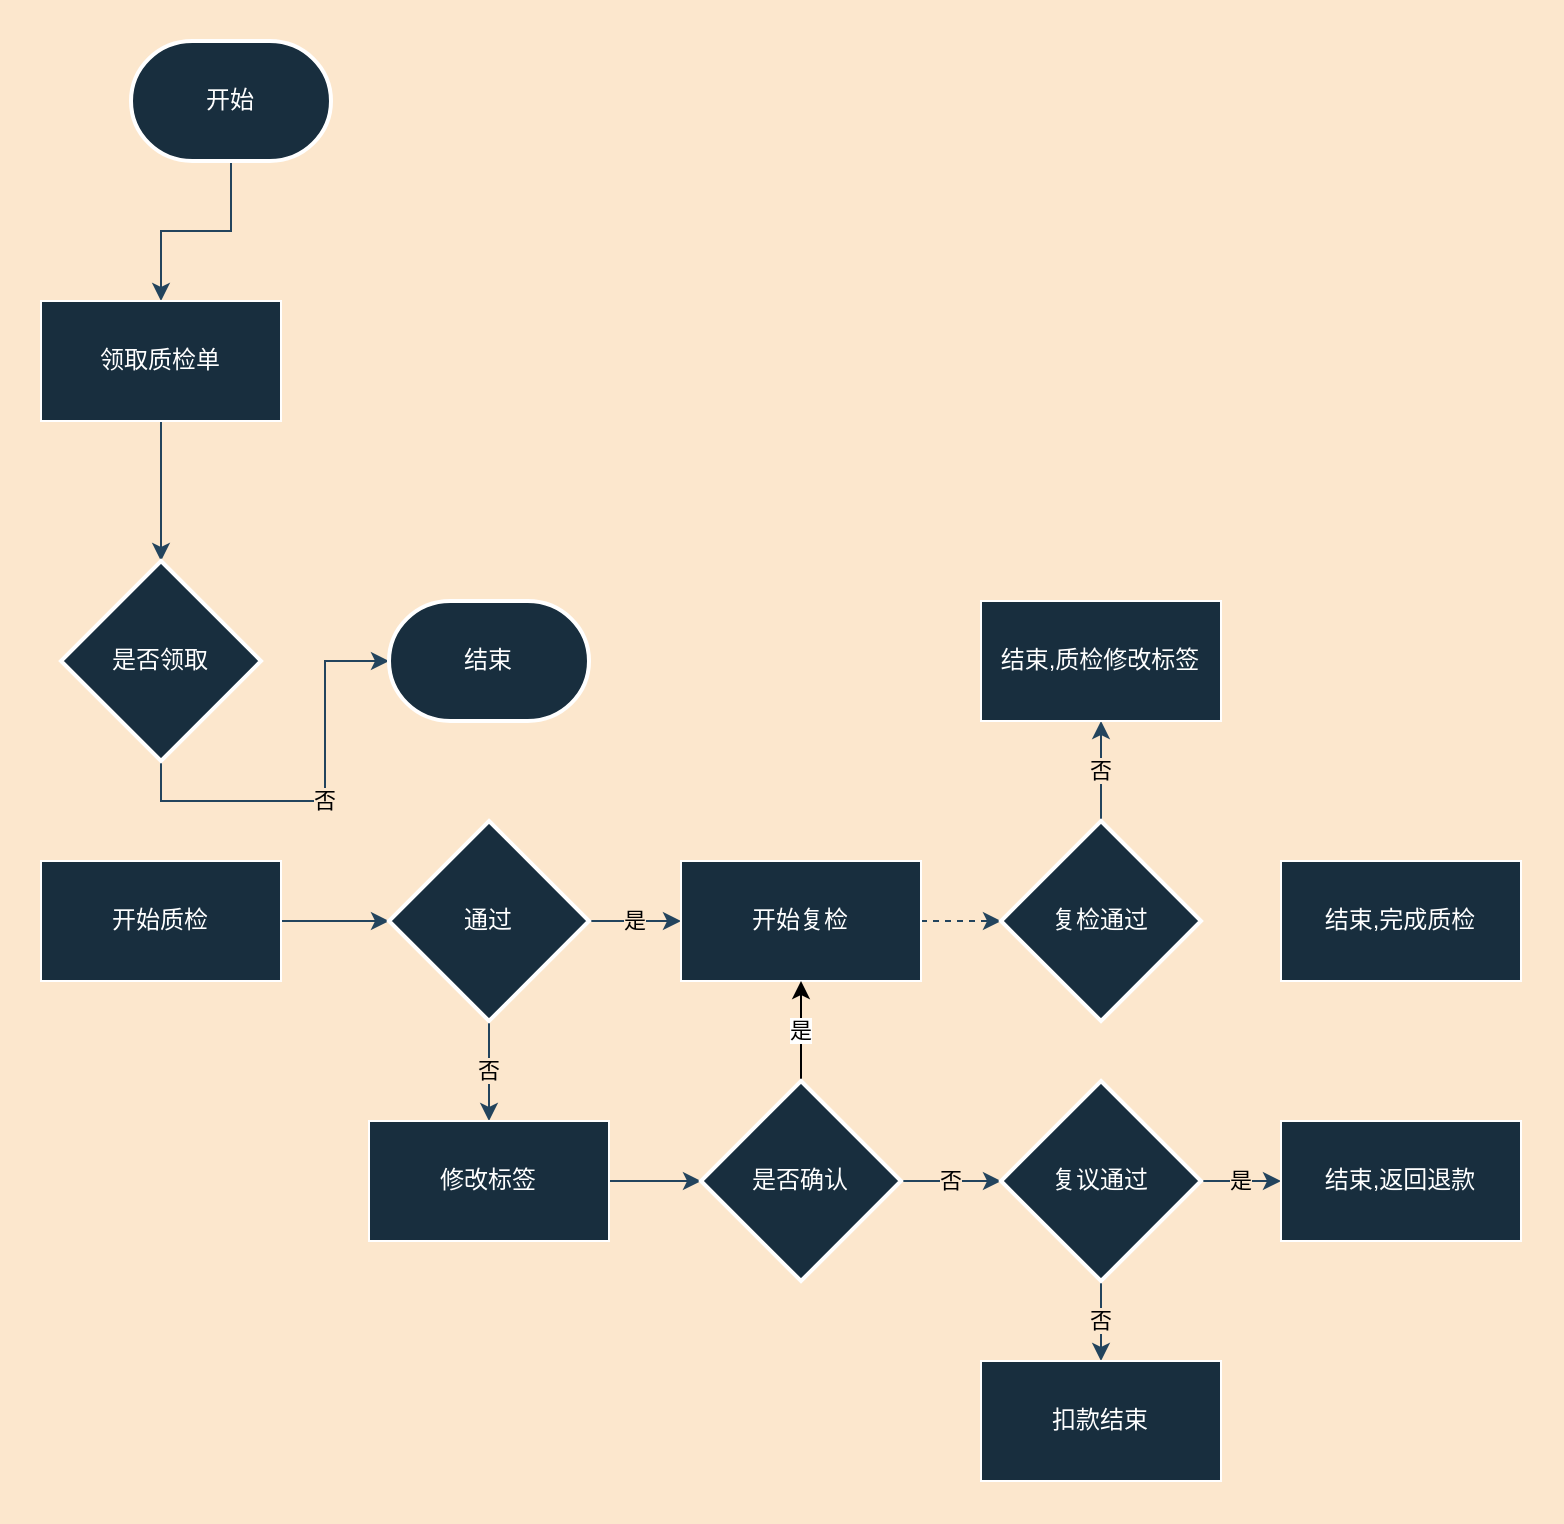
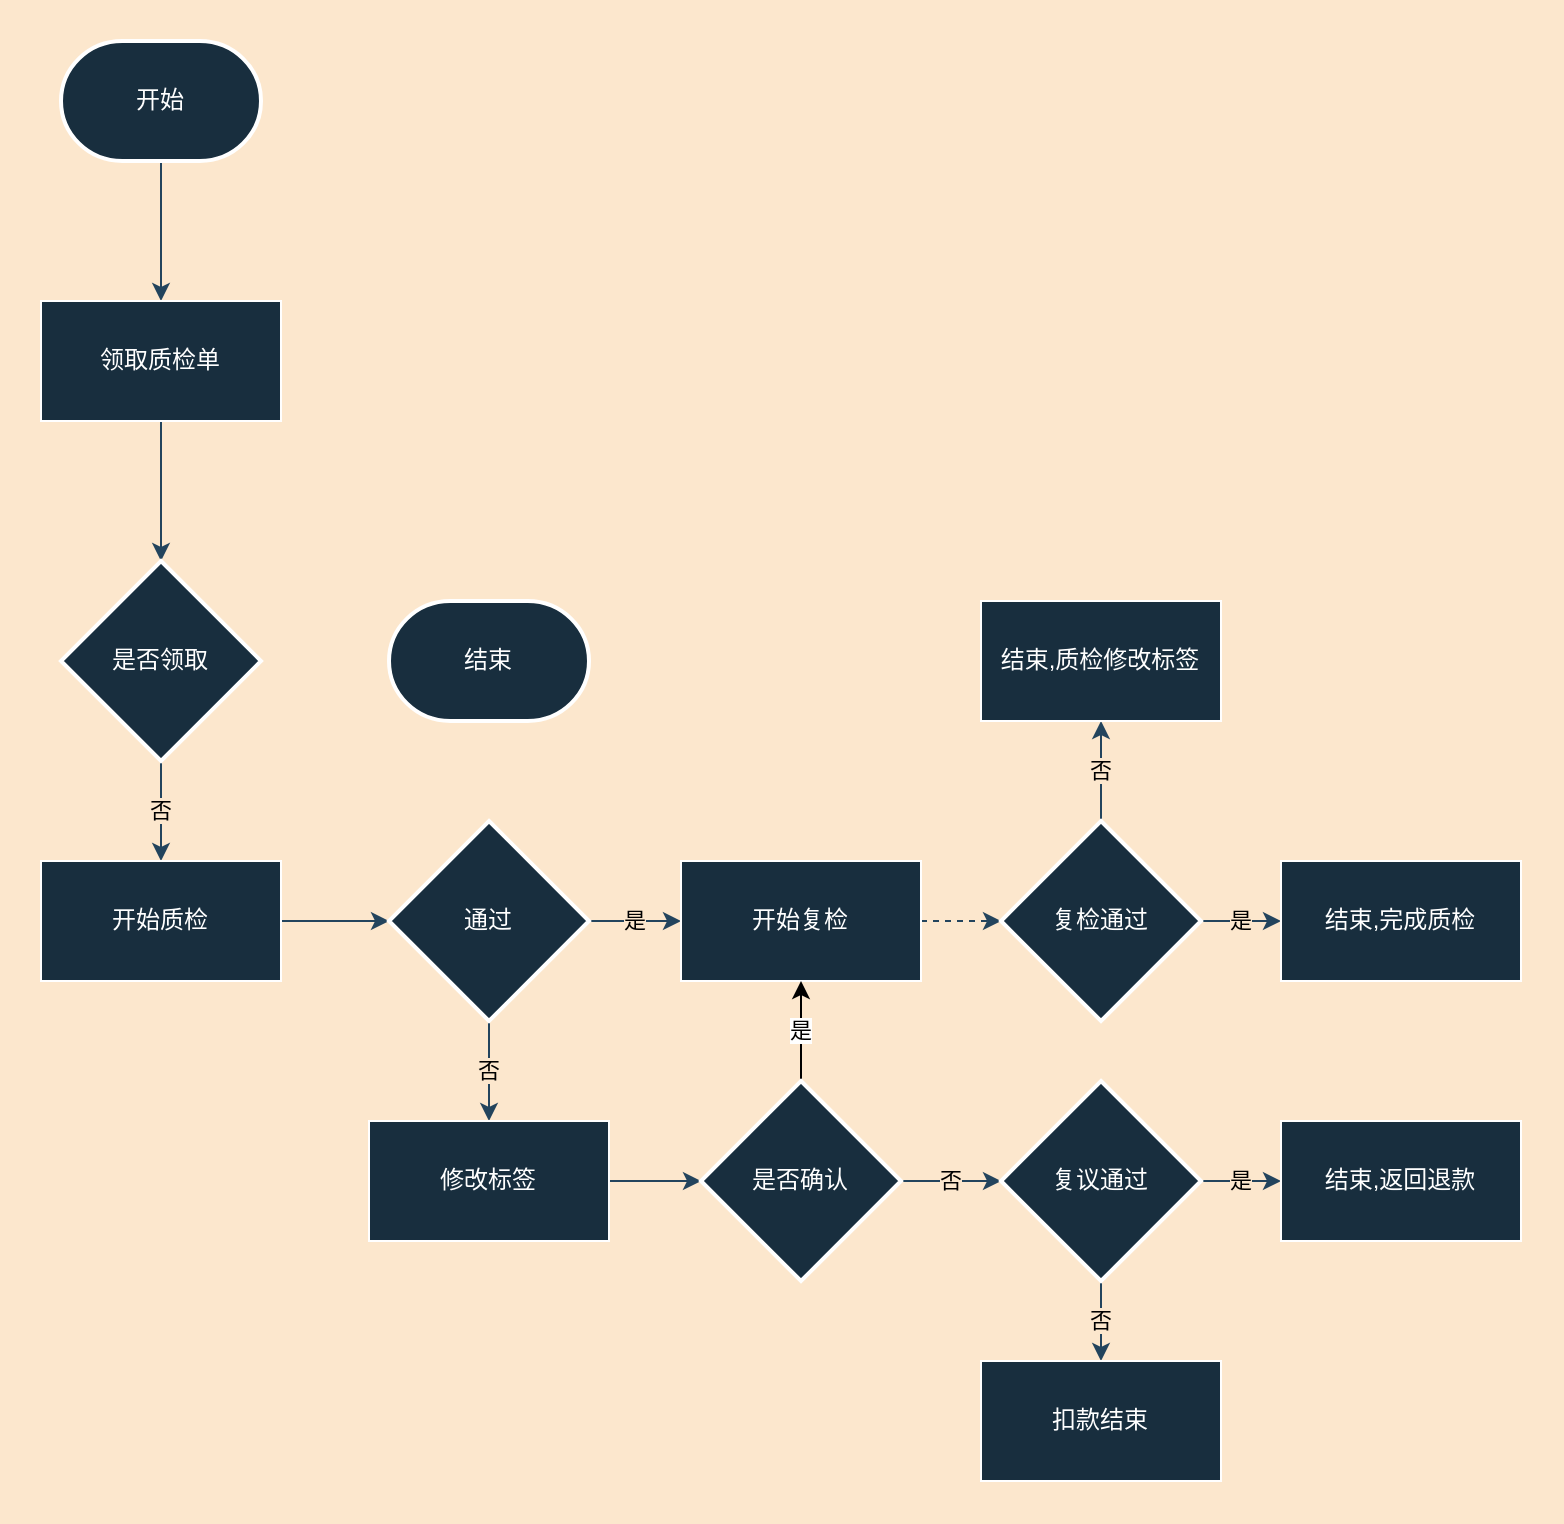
node "开始": moved (231, 101) -> (161, 101)
edge "是否领取" -> "结束": now "是否领取" -> "开始质检"
edge "复检通过" -> "结束,完成质检": added, label "是"
